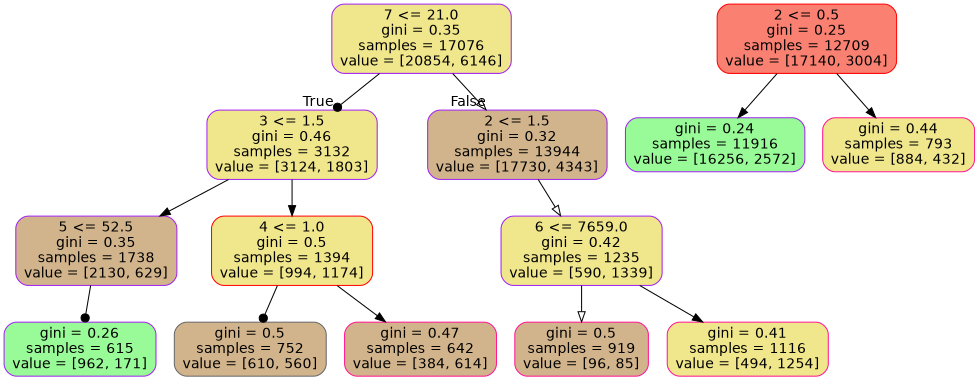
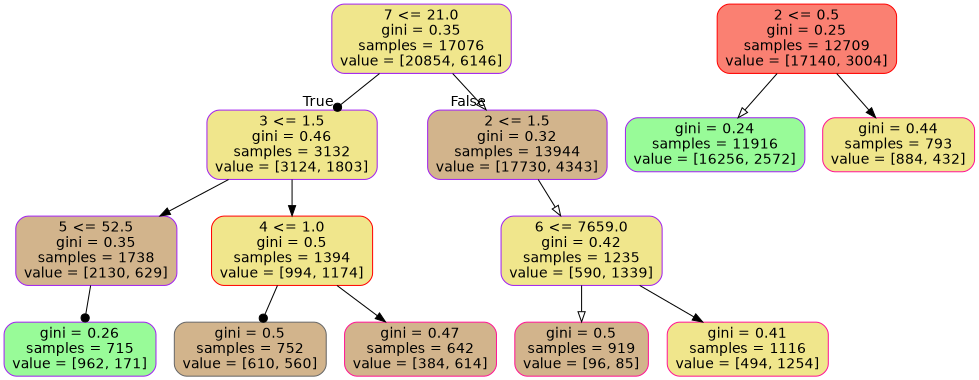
edge "2 <= 0.5 gini = 0.25 samples = 12709 value = [17140, 3004]" -> "gini = 0.24 samples = 11916 value = [16256, 2572]": arrowhead normal -> onormal
node "gini = 0.26 samples = 615 value = [962, 171]": label "gini = 0.26 samples = 615 value = [962, 171]" -> "gini = 0.26 samples = 715 value = [962, 171]"
